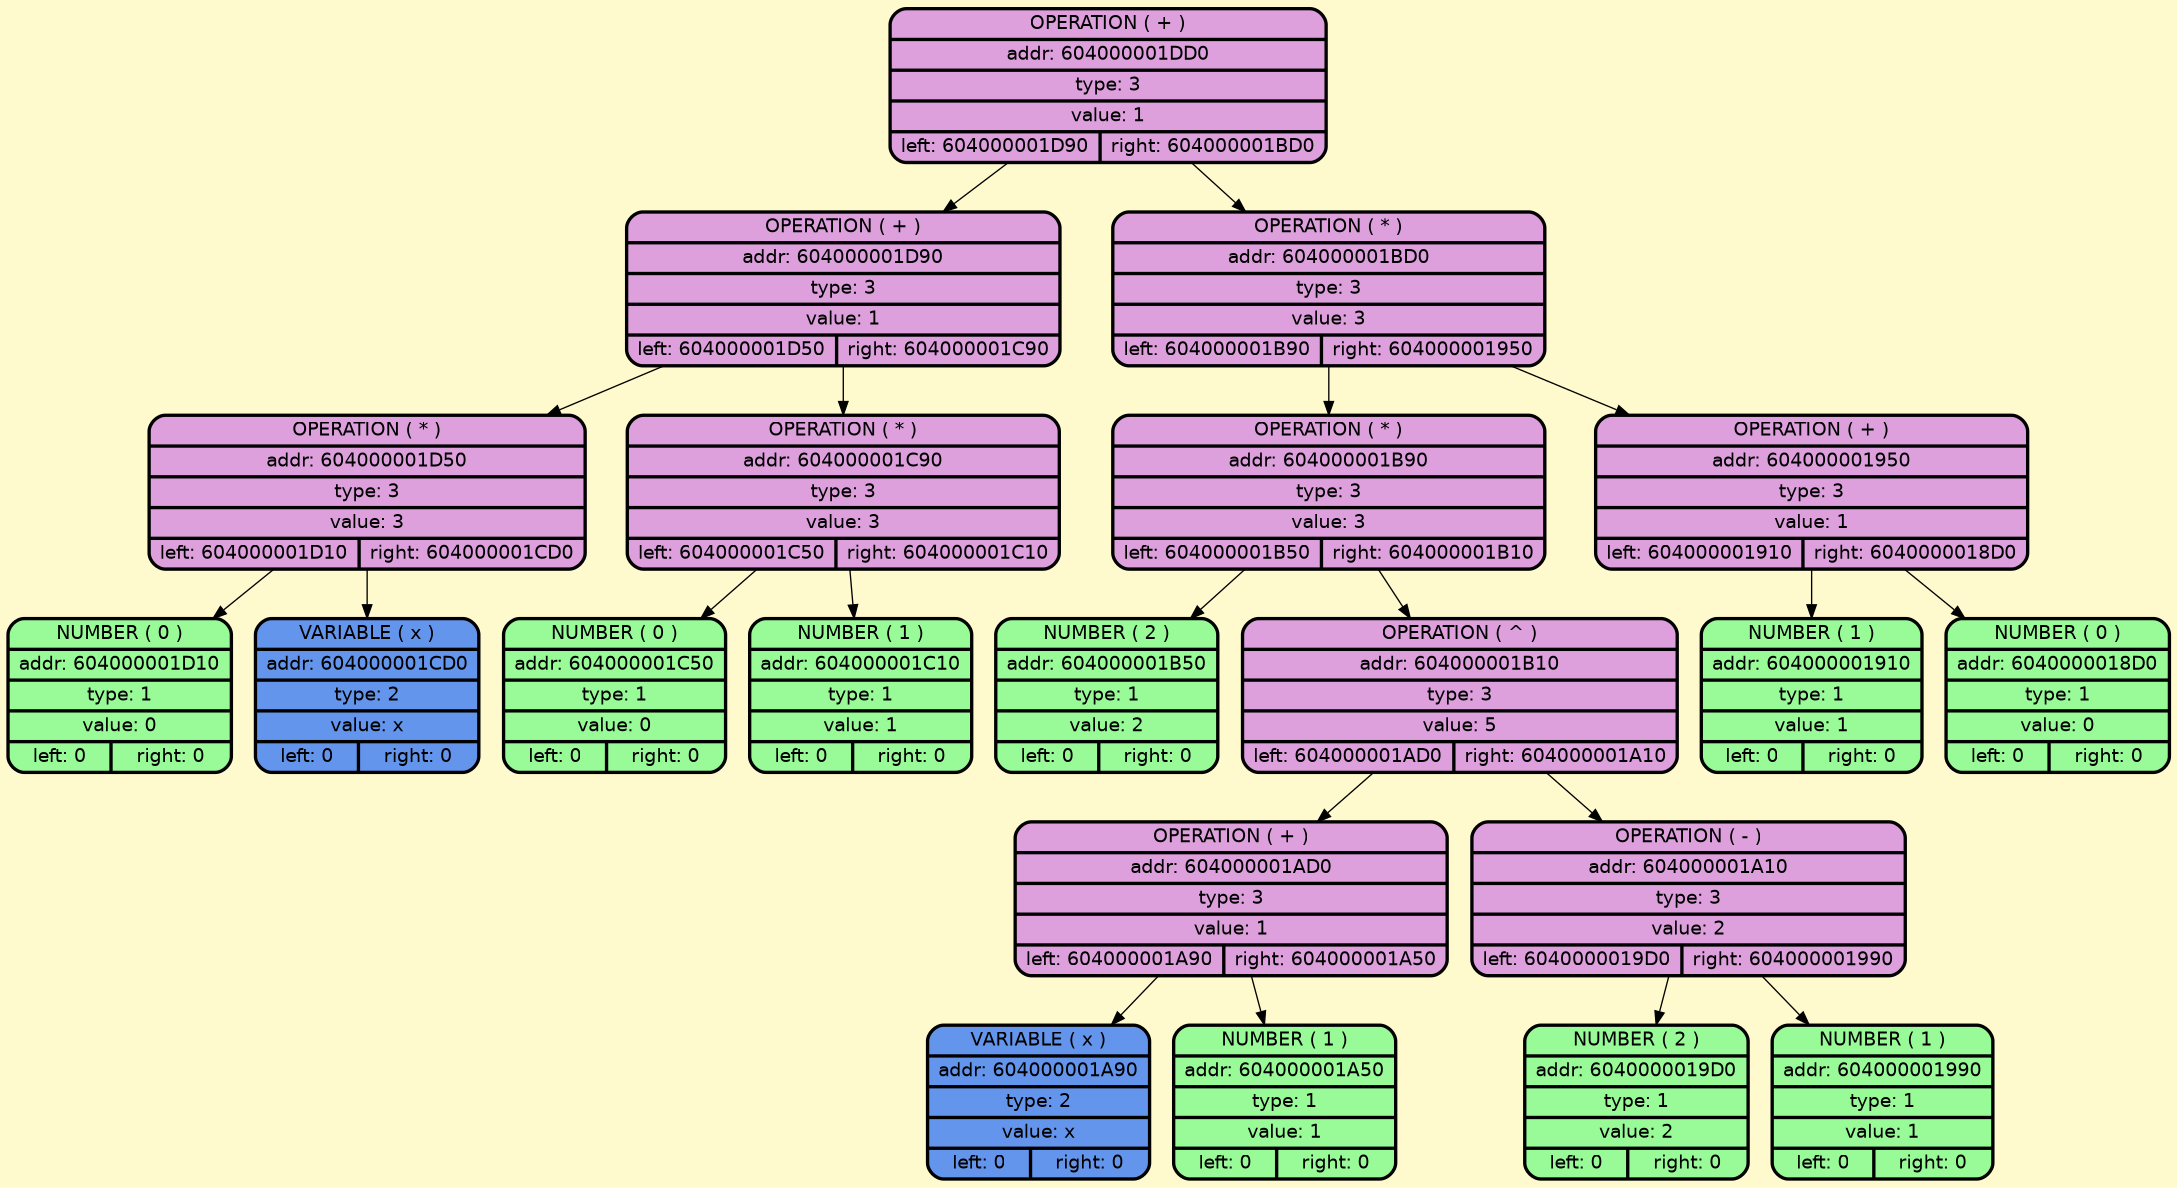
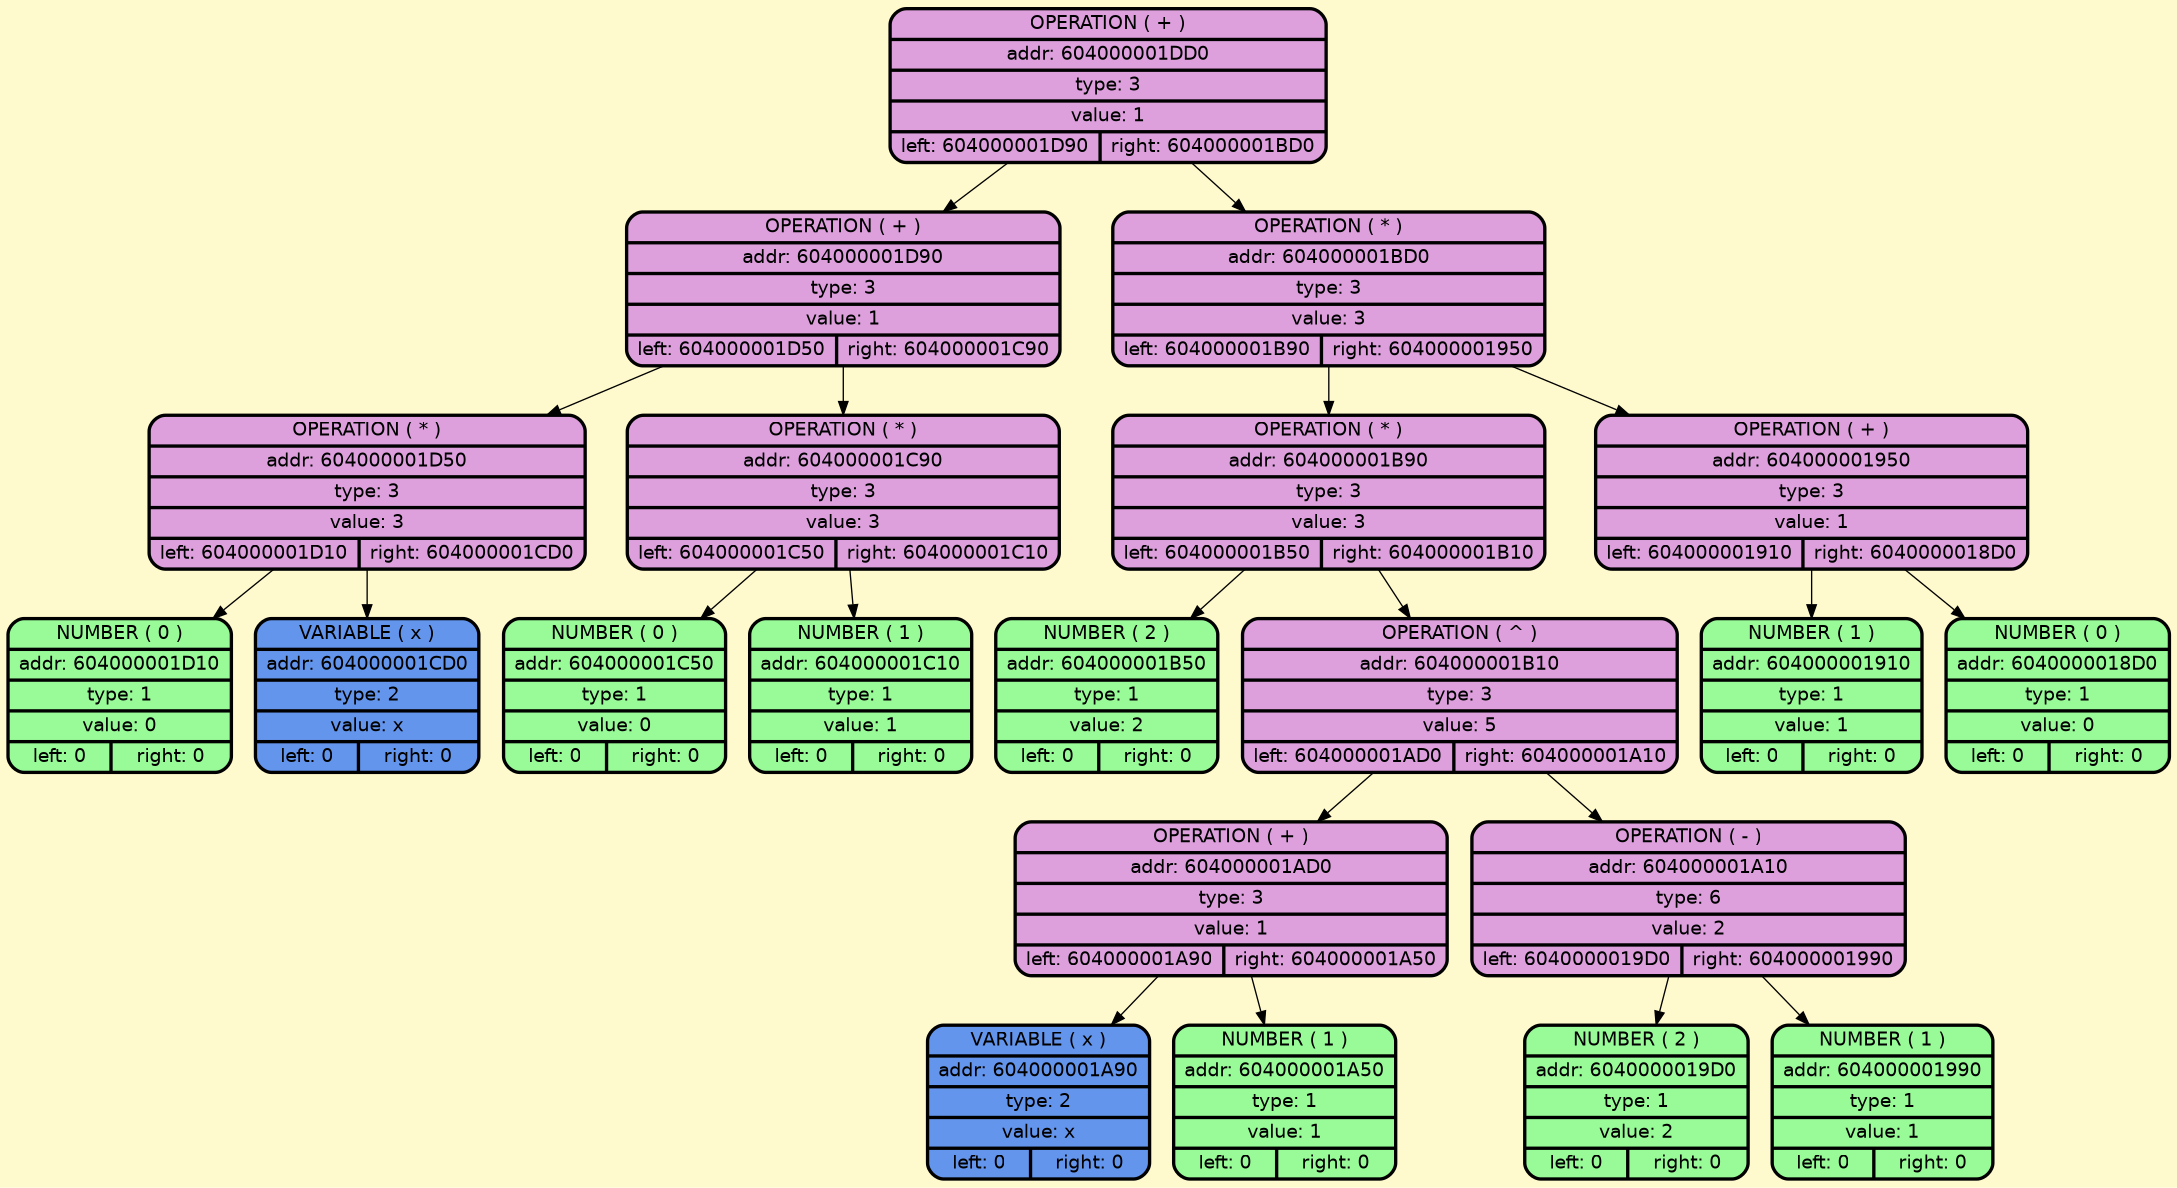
node "OPERATION ( - )": text "type: 3" -> "type: 6"
